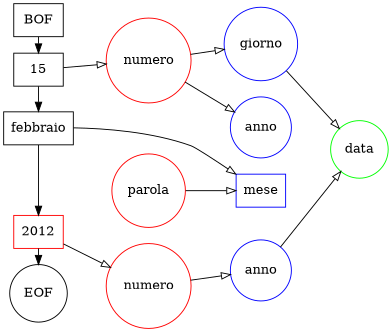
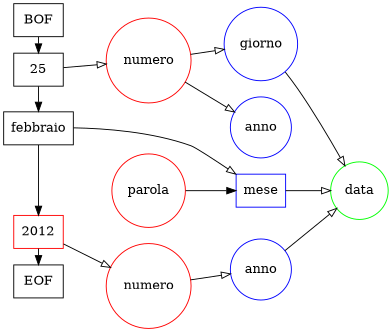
node "15": label "15" -> "25"
edge "parola" -> "mese": arrowhead empty -> normal
edge "mese" -> "data": added
node "EOF": shape circle -> box
